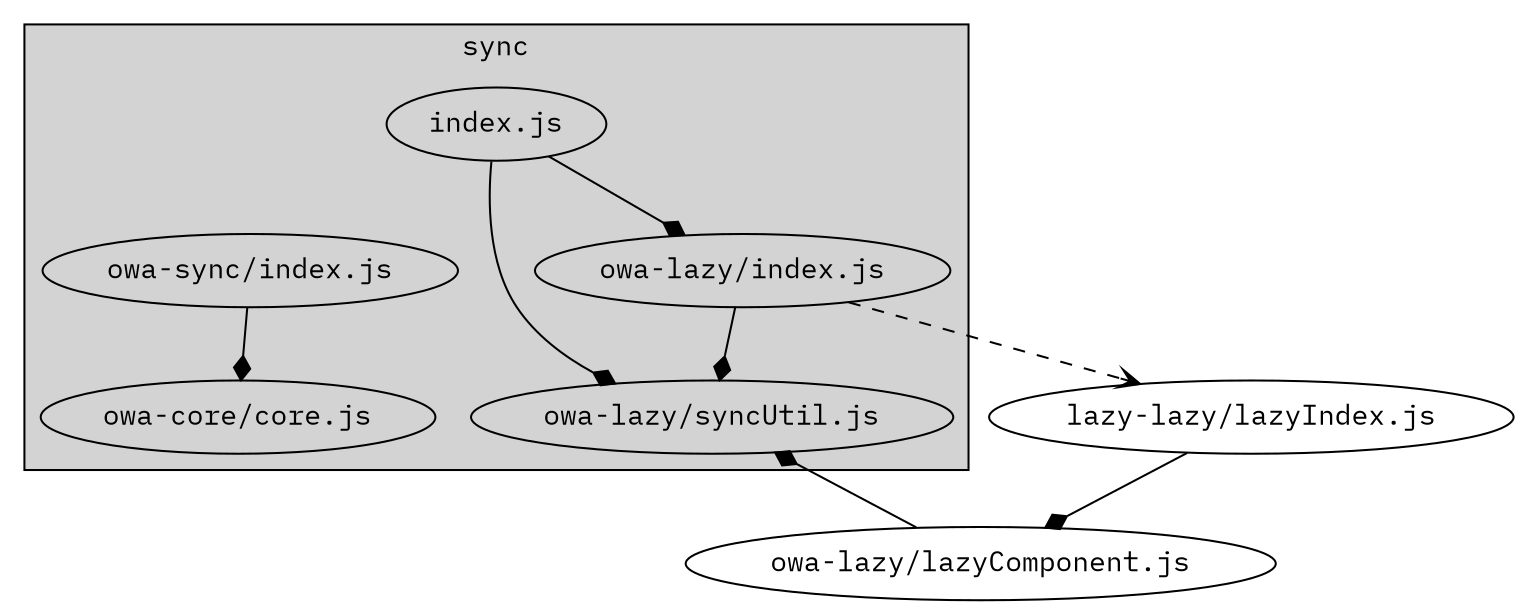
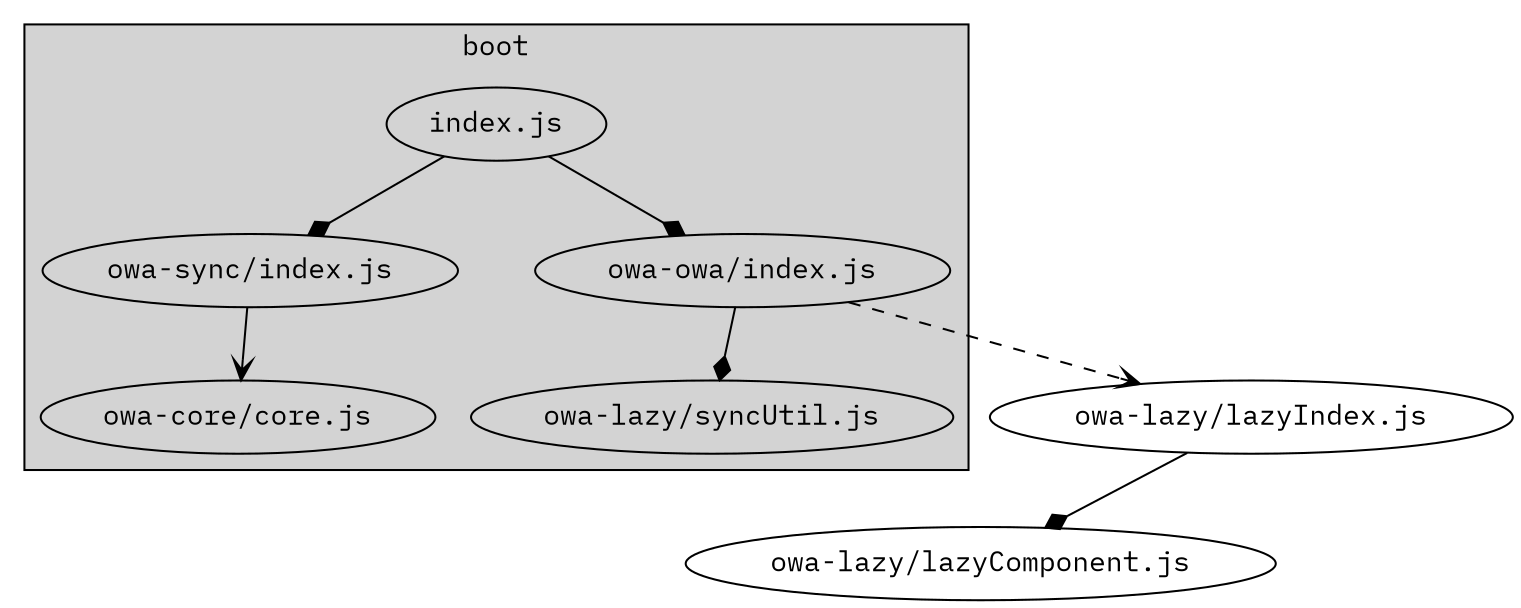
cluster "sync": label "sync" -> "boot"
node "owa-lazy/index.js": label "owa-lazy/index.js" -> "owa-owa/index.js"
edge "index.js" -> "owa-lazy/syncUtil.js": now "index.js" -> "owa-sync/index.js"
edge "owa-sync/index.js" -> "owa-core/core.js": arrowhead diamond -> vee
node "lazy-lazy/lazyIndex.js": label "lazy-lazy/lazyIndex.js" -> "owa-lazy/lazyIndex.js"
edge "owa-lazy/lazyComponent.js" -> "owa-lazy/syncUtil.js": removed
